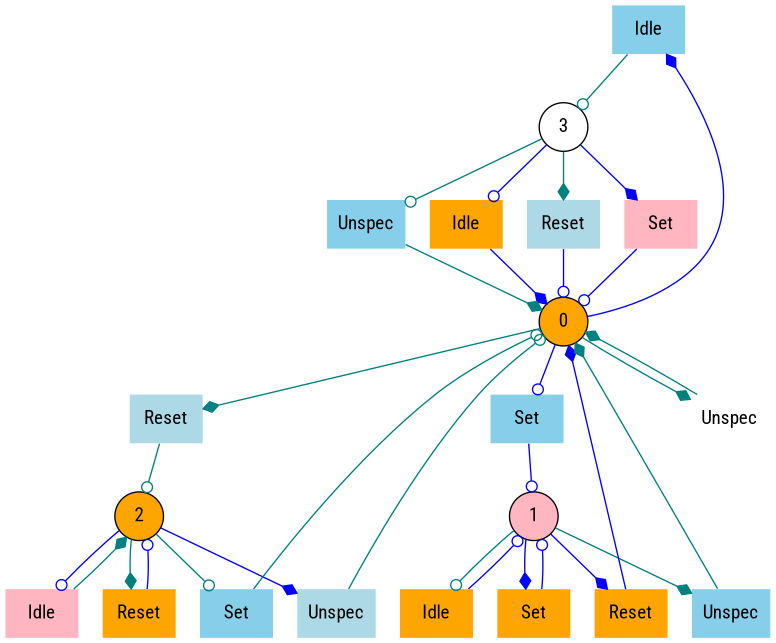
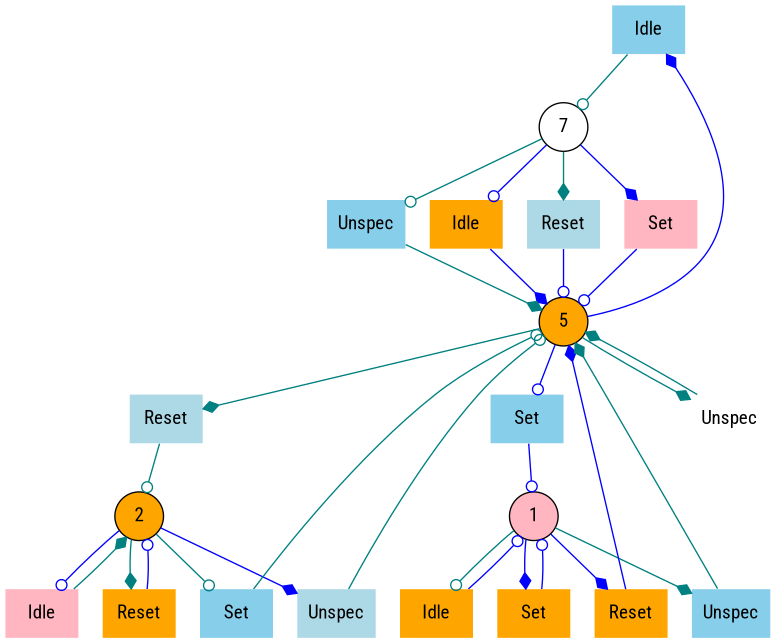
node "3": label "3" -> "7"
node "0": label "0" -> "5"
